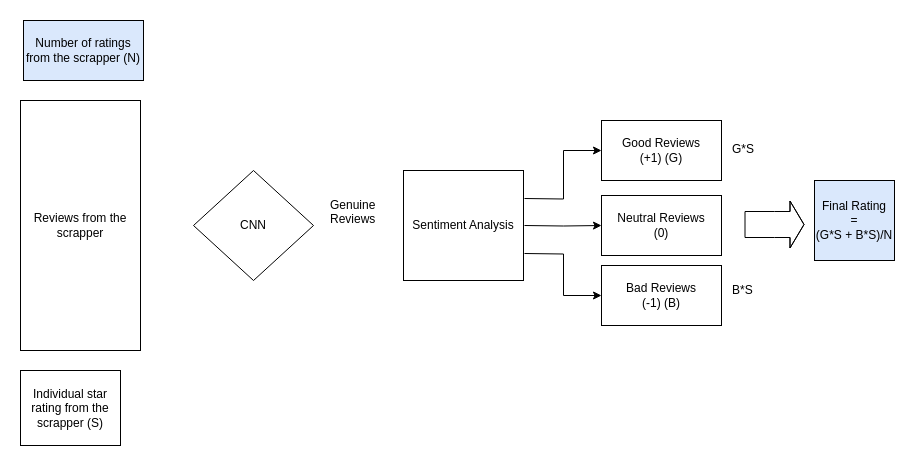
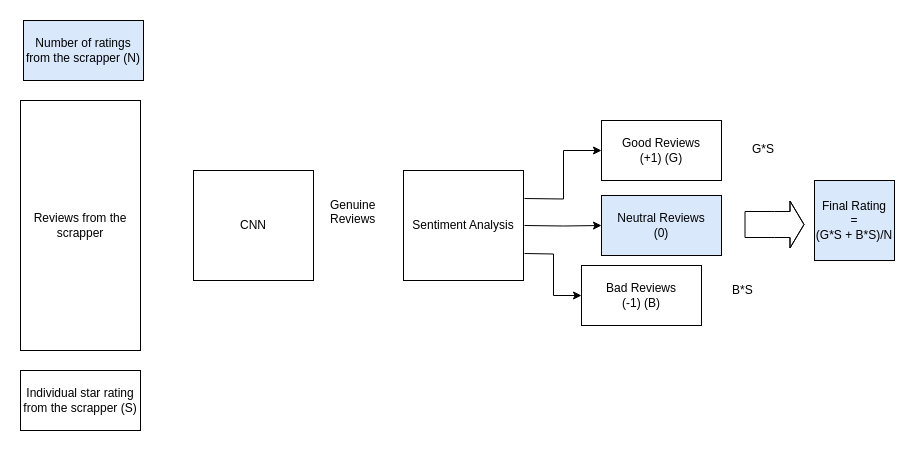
node "G*S": moved (751, 150) -> (771, 150)
node "CNN": shape diamond -> rectangle
node "Neutral Reviews (0)": fillcolor #ffffff -> #dae8fc
node "Bad Reviews (-1) (B)": moved (662, 296) -> (642, 296)
node "Individual star rating from the scrapper (S)": size 100x75 -> 120x60
